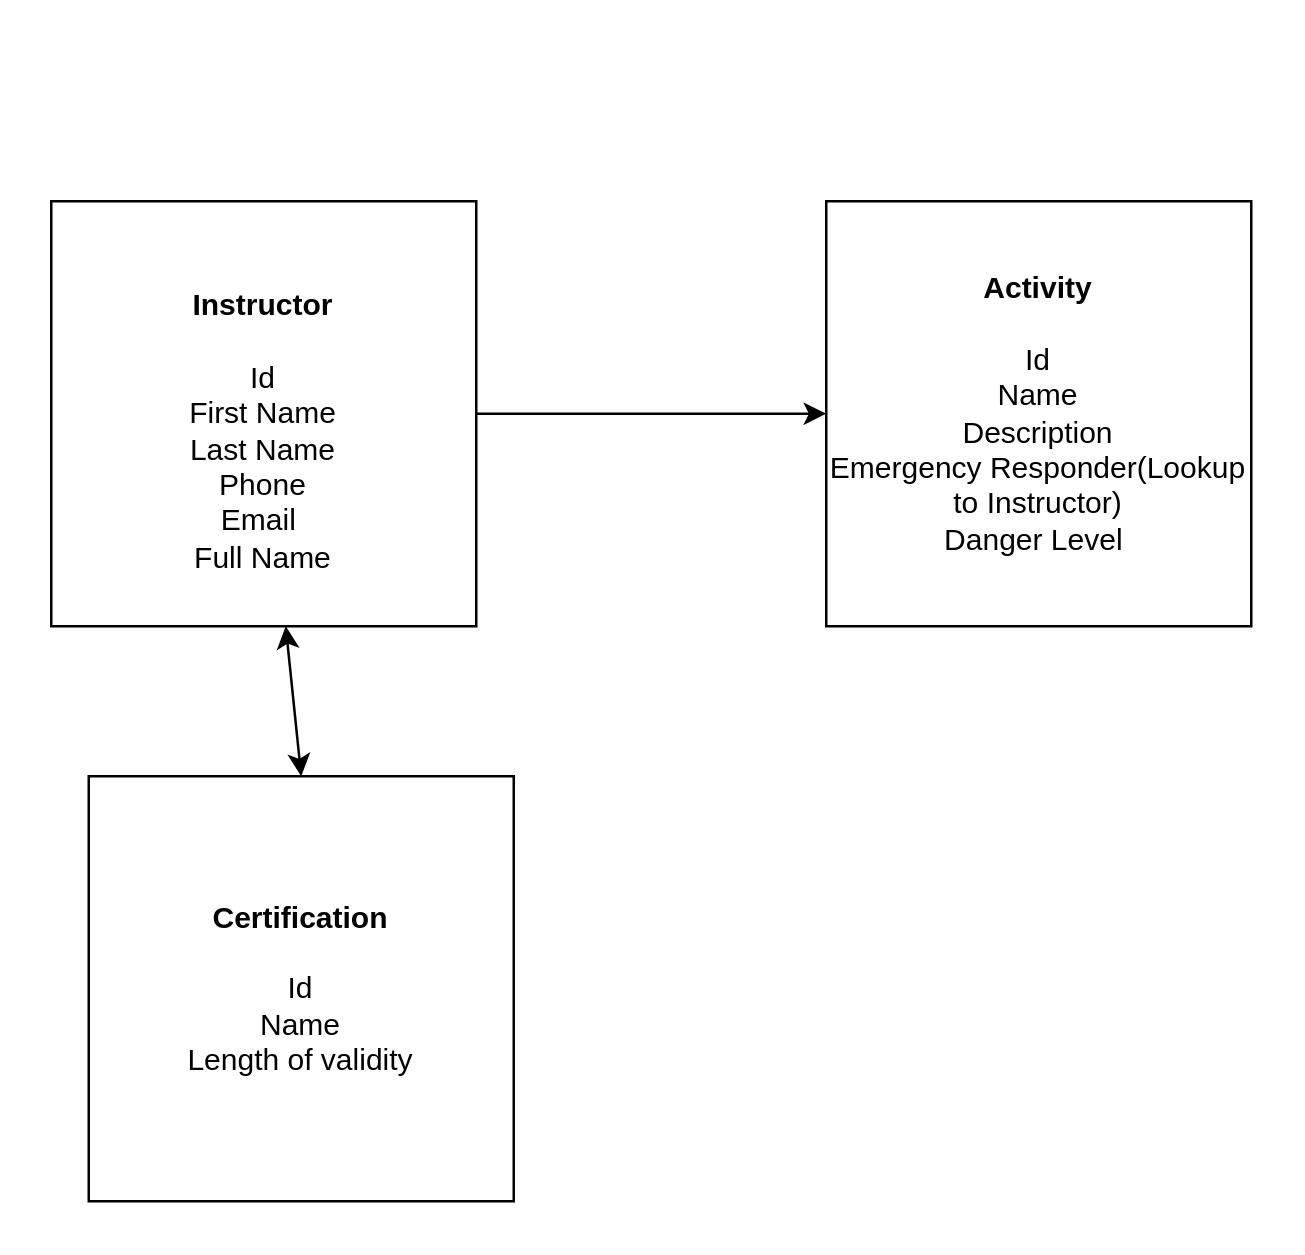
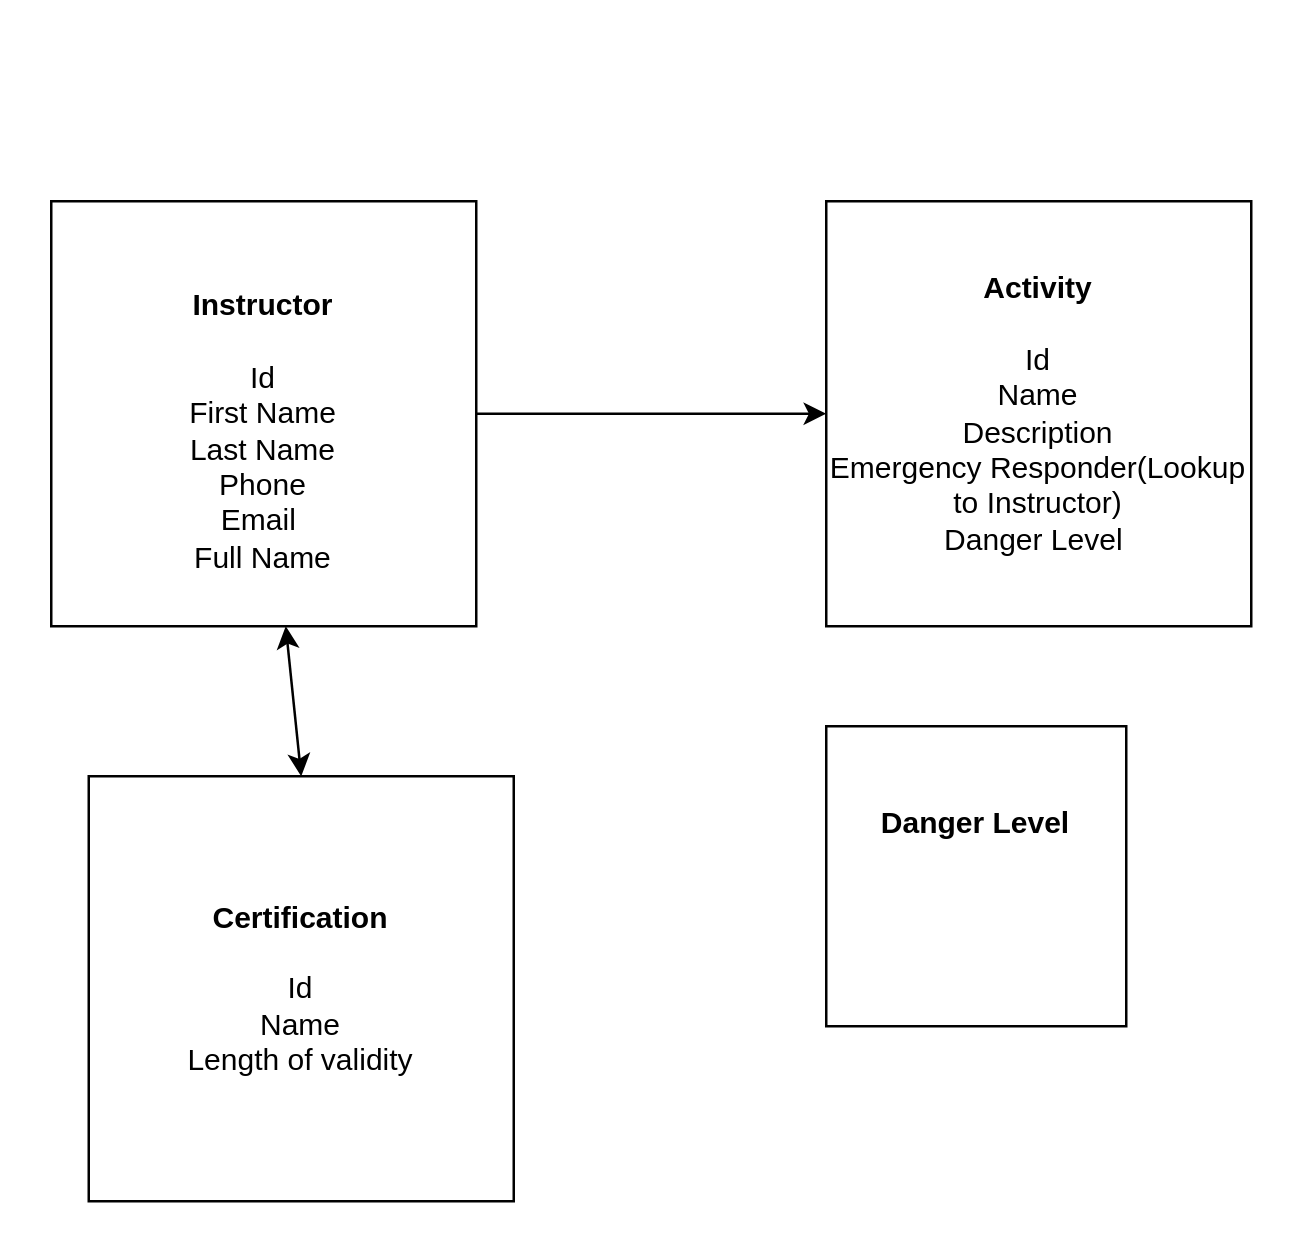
node "Danger Level": added
